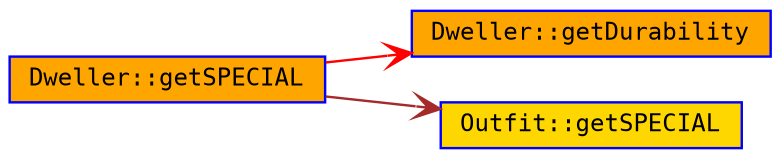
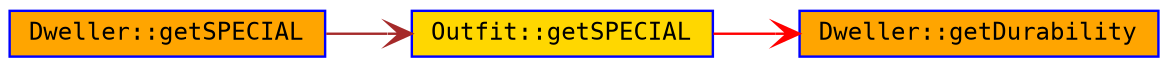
edge "Dweller::getSPECIAL" -> "Dweller::getDurability": now "Outfit::getSPECIAL" -> "Dweller::getDurability"
